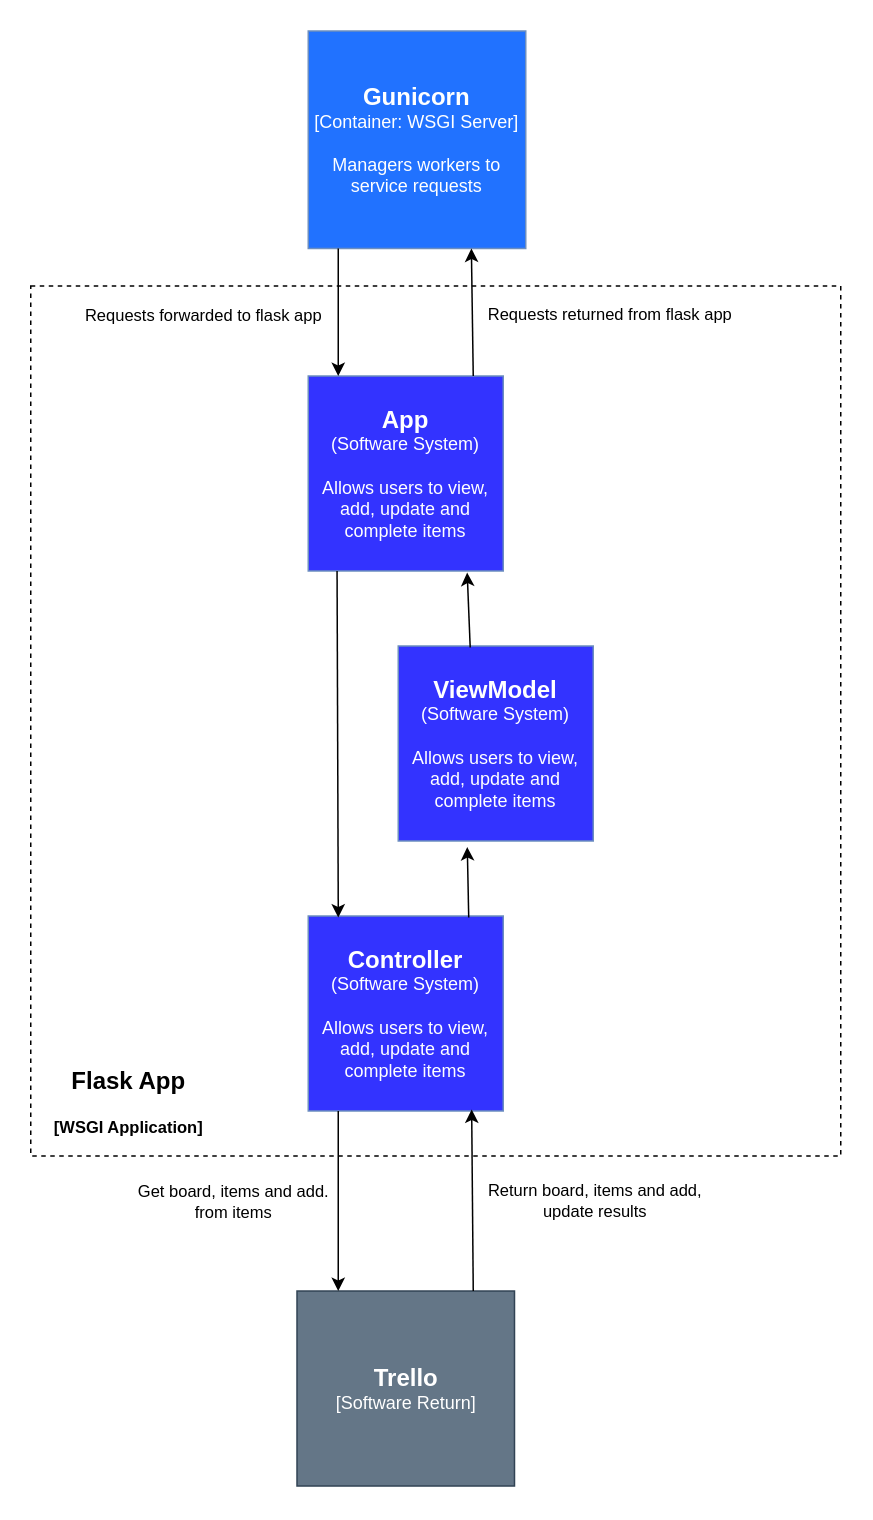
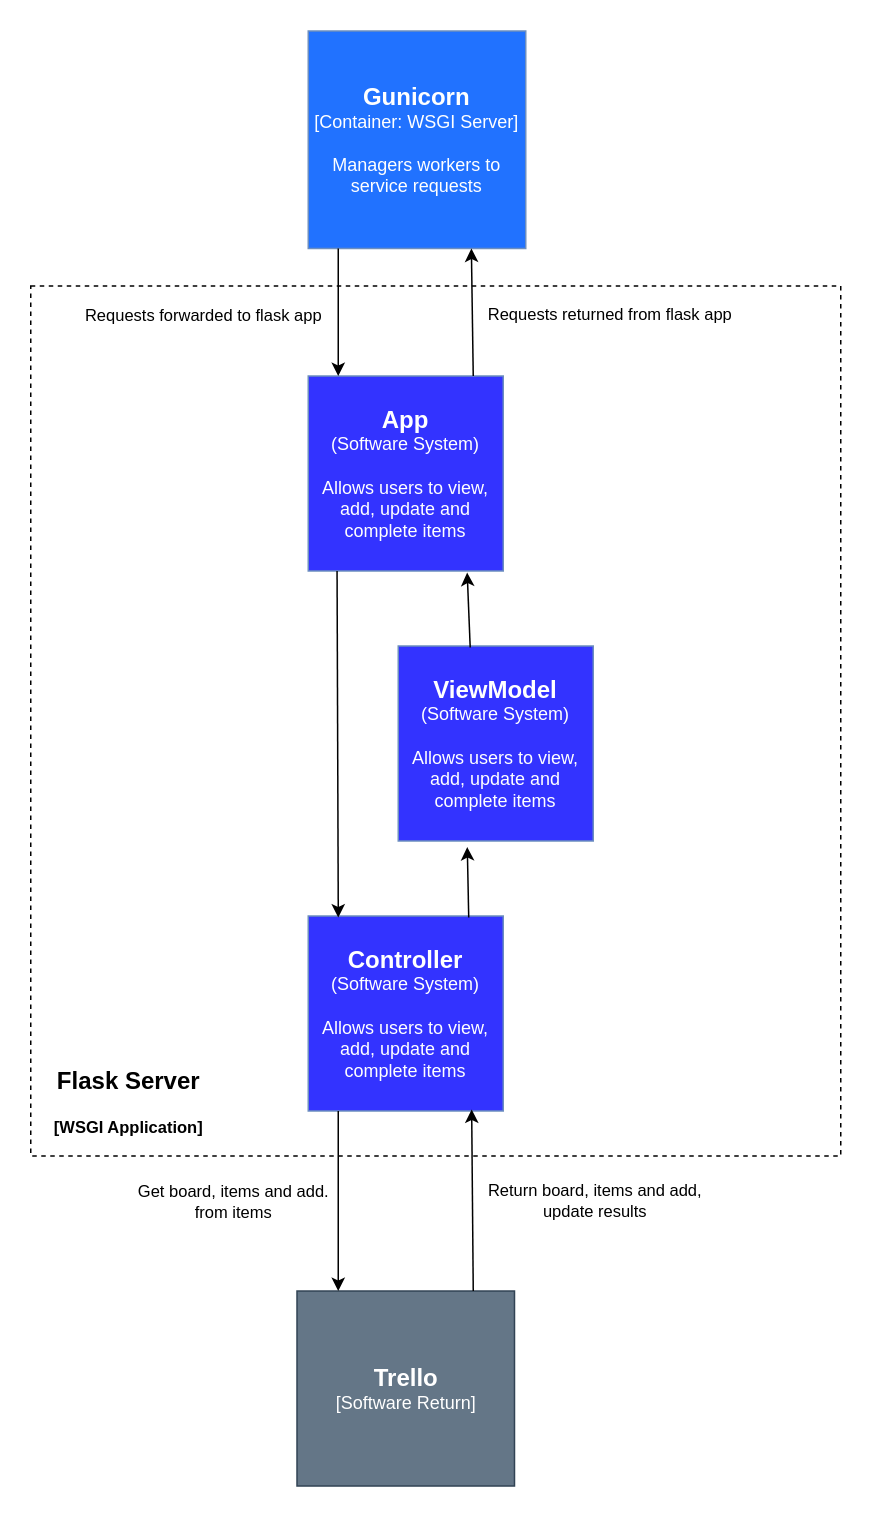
node "Flask App [WSGI Application]": label "Flask App [WSGI Application]" -> "Flask Server [WSGI Application]"
